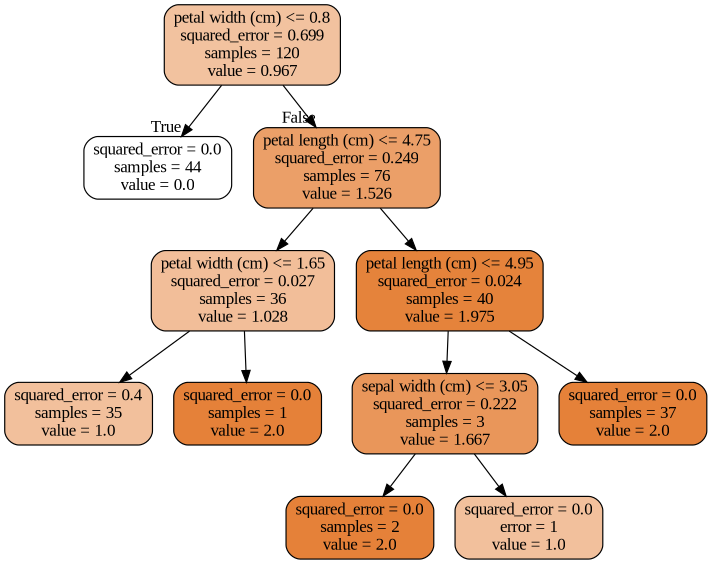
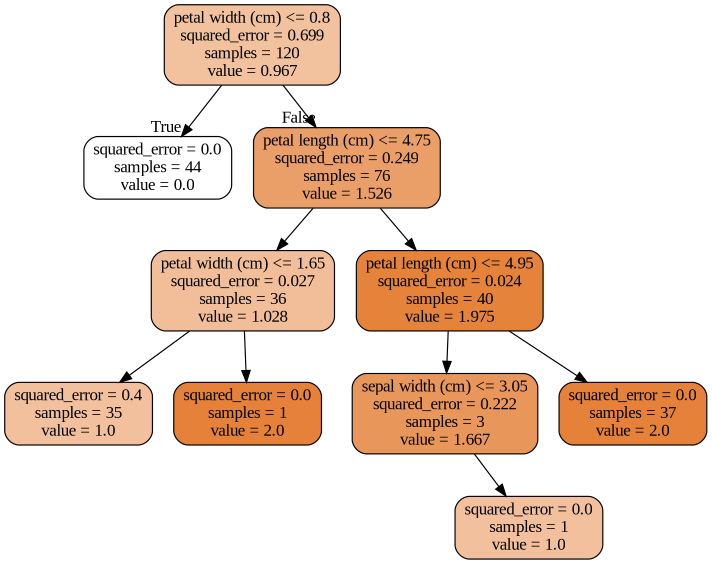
node "squared_error = 0.0 samples = 2 value = 2.0": removed
node "squared_error = 0.0 error = 1 value = 1.0": label "squared_error = 0.0 error = 1 value = 1.0" -> "squared_error = 0.0 samples = 1 value = 1.0"
